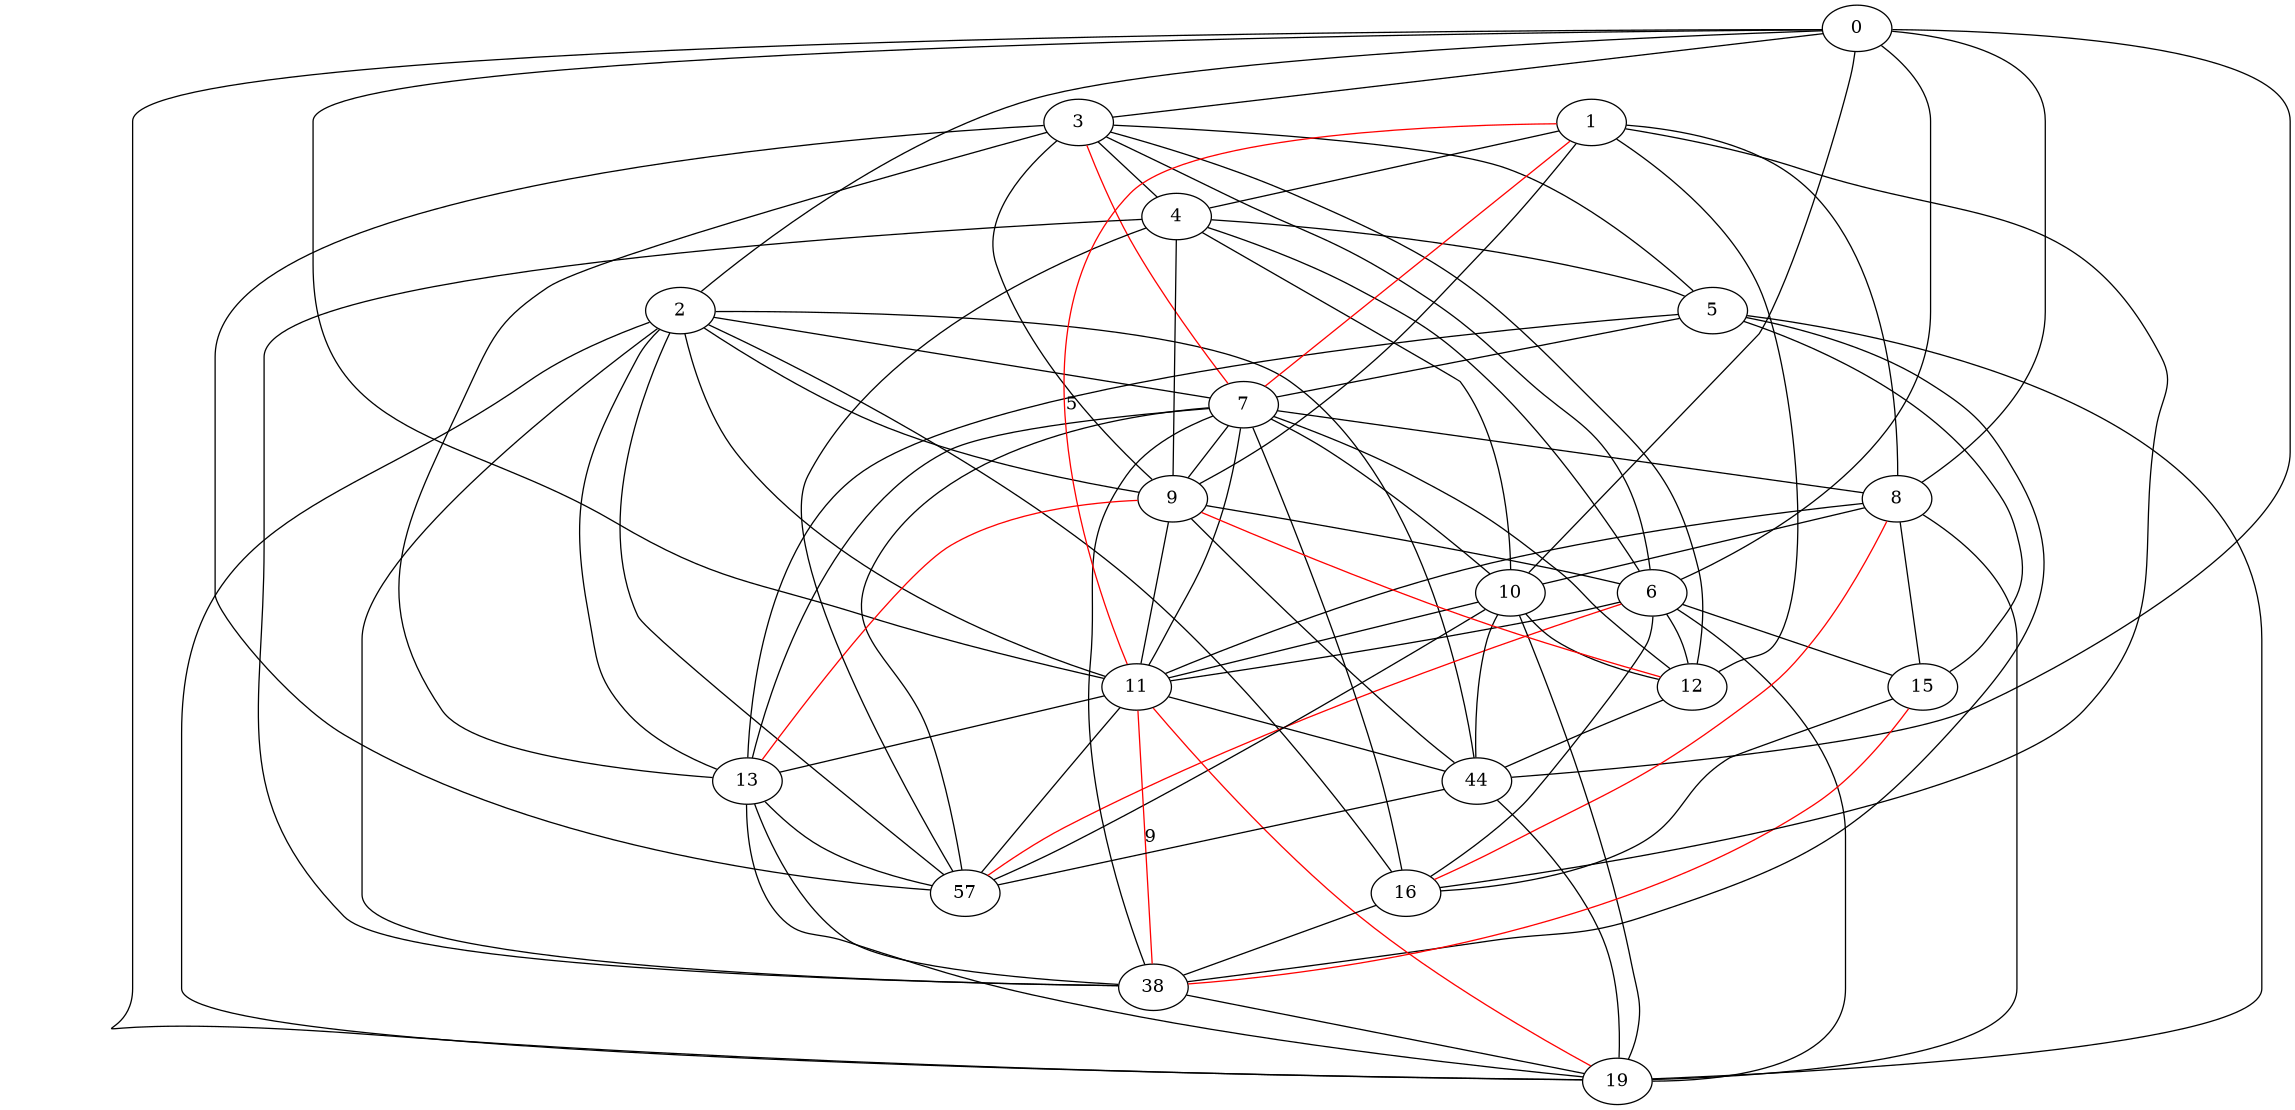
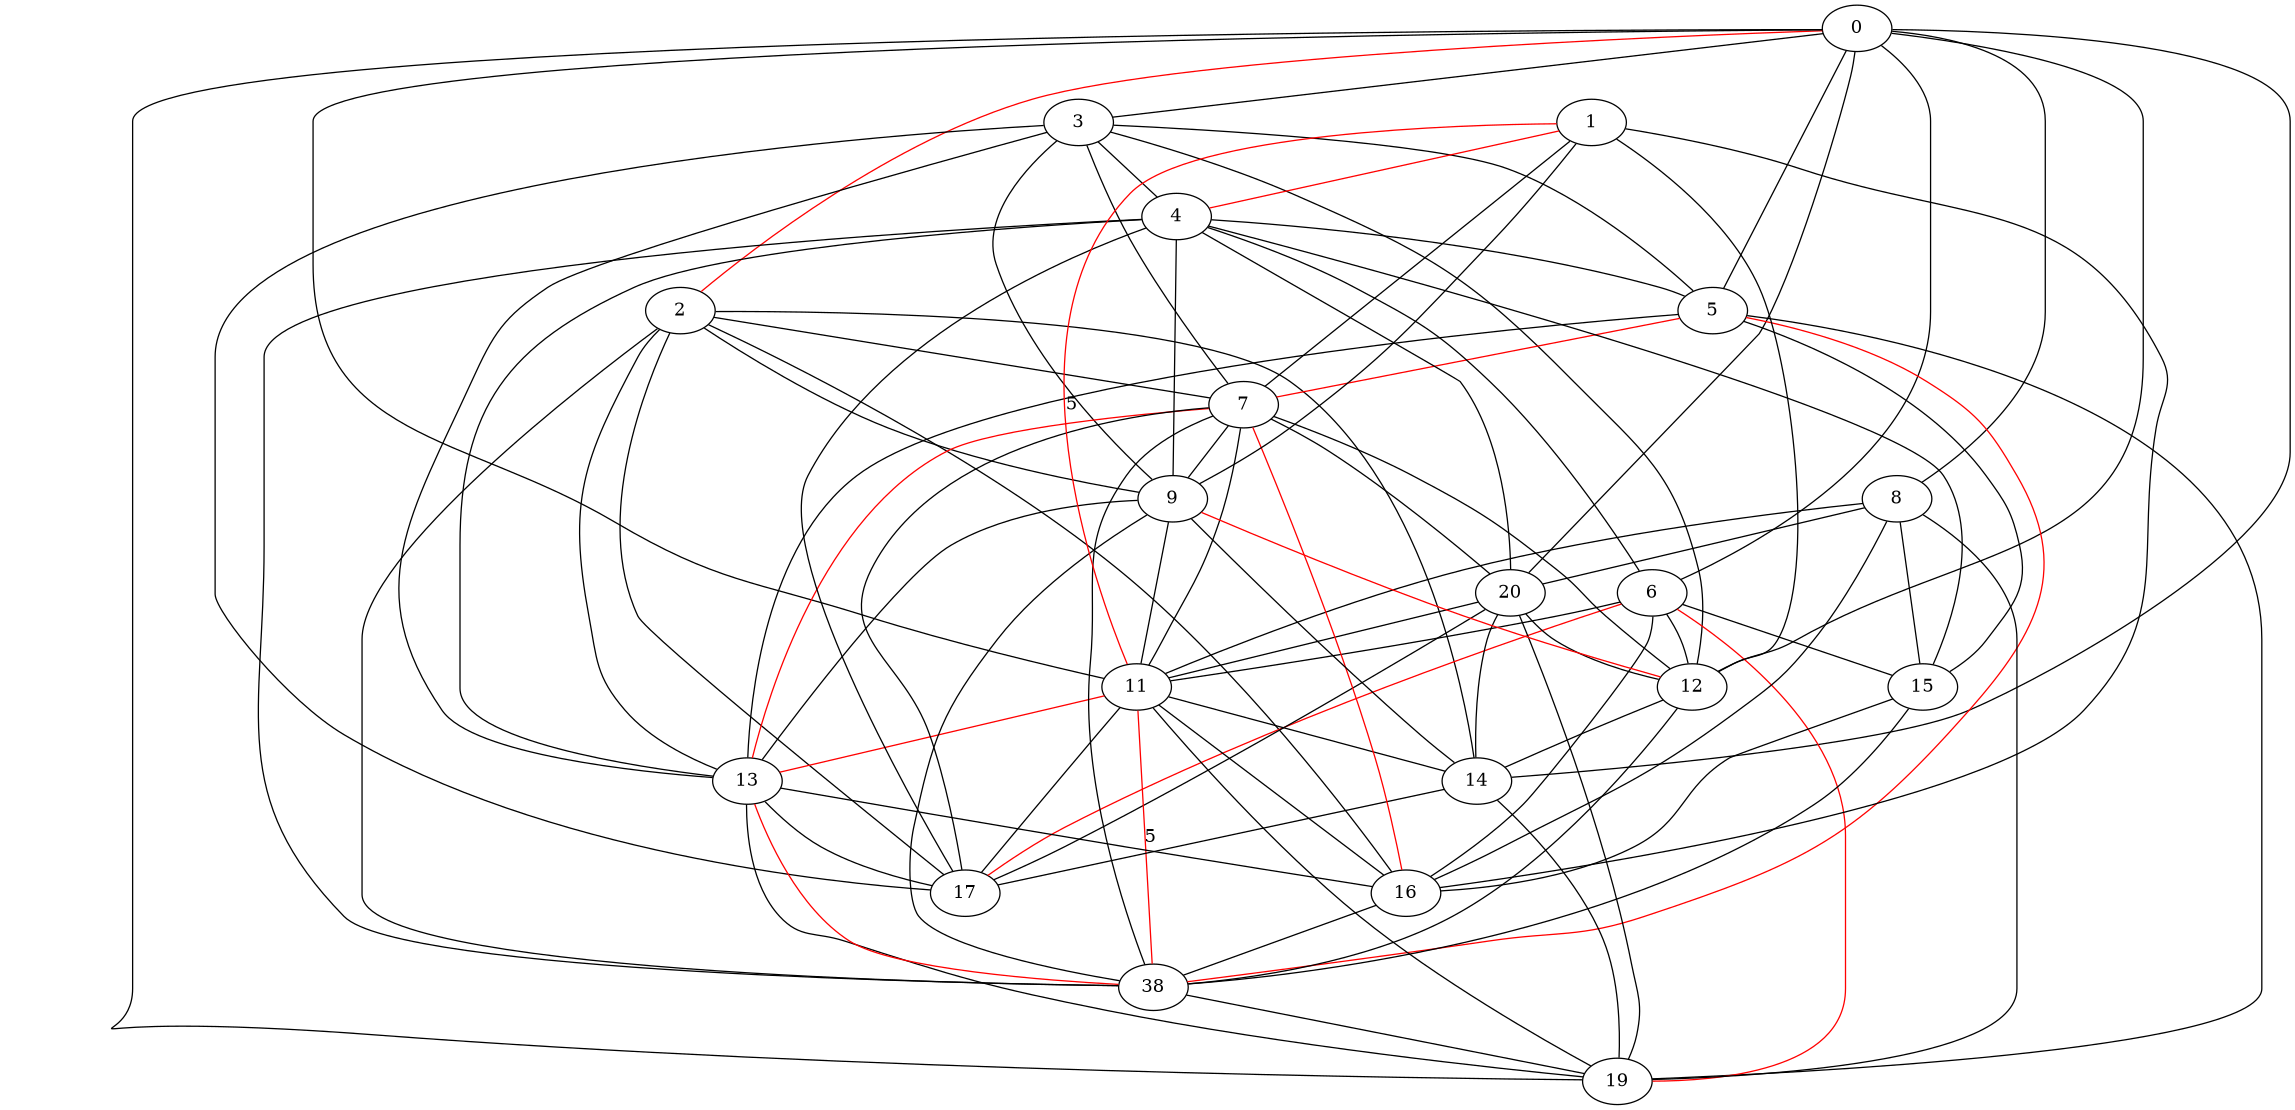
edge "0" -- "2": color black -> red
edge "1" -- "4": color black -> red
edge "0" -- "5": added
edge "1" -- "8": removed
edge "1" -- "7": color red -> black
edge "3" -- "7": color red -> black
edge "3" -- "6": removed
edge "4" -- "13": added
edge "5" -- "7": color black -> red
edge "4" -- "15": added
edge "0" -- "12": added
edge "7" -- "8": removed
edge "7" -- "13": color black -> red
edge "9" -- "6": now "9" -- "38"
edge "2" -- "11": now "16" -- "11"
edge "9" -- "13": color red -> black
node "10": label "10" -> "20"
edge "7" -- "16": color black -> red
edge "11" -- "13": color black -> red
edge "8" -- "16": color red -> black
node "44": label "44" -> "14"
edge "5" -- "38": color black -> red
edge "13" -- "16": added
edge "11" -- "38": label "9" -> "5"
edge "6" -- "19": color black -> red
node "57": label "57" -> "17"
edge "11" -- "19": color red -> black
edge "12" -- "38": added
edge "15" -- "38": color red -> black
edge "13" -- "38": color black -> red
edge "2" -- "19": removed
